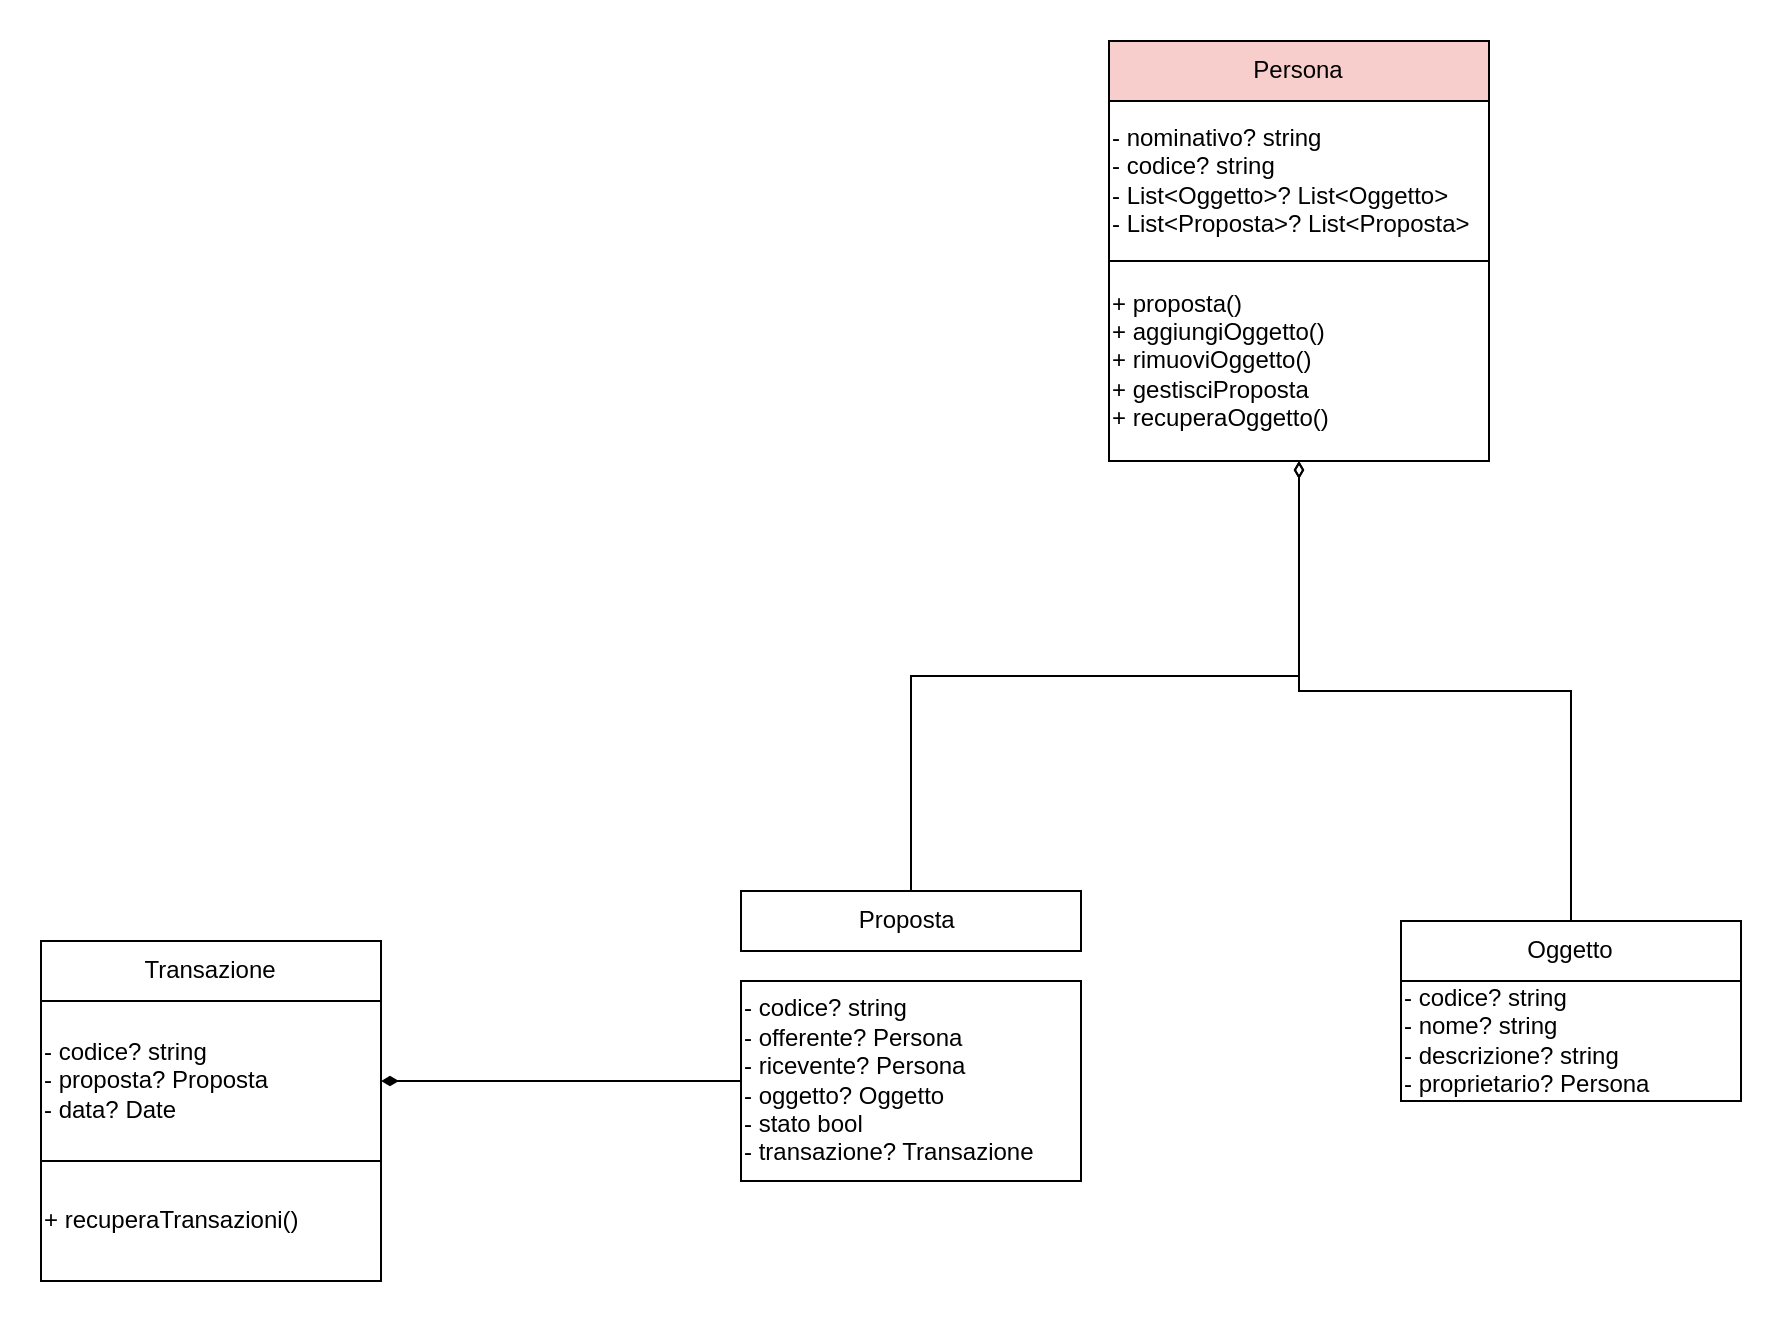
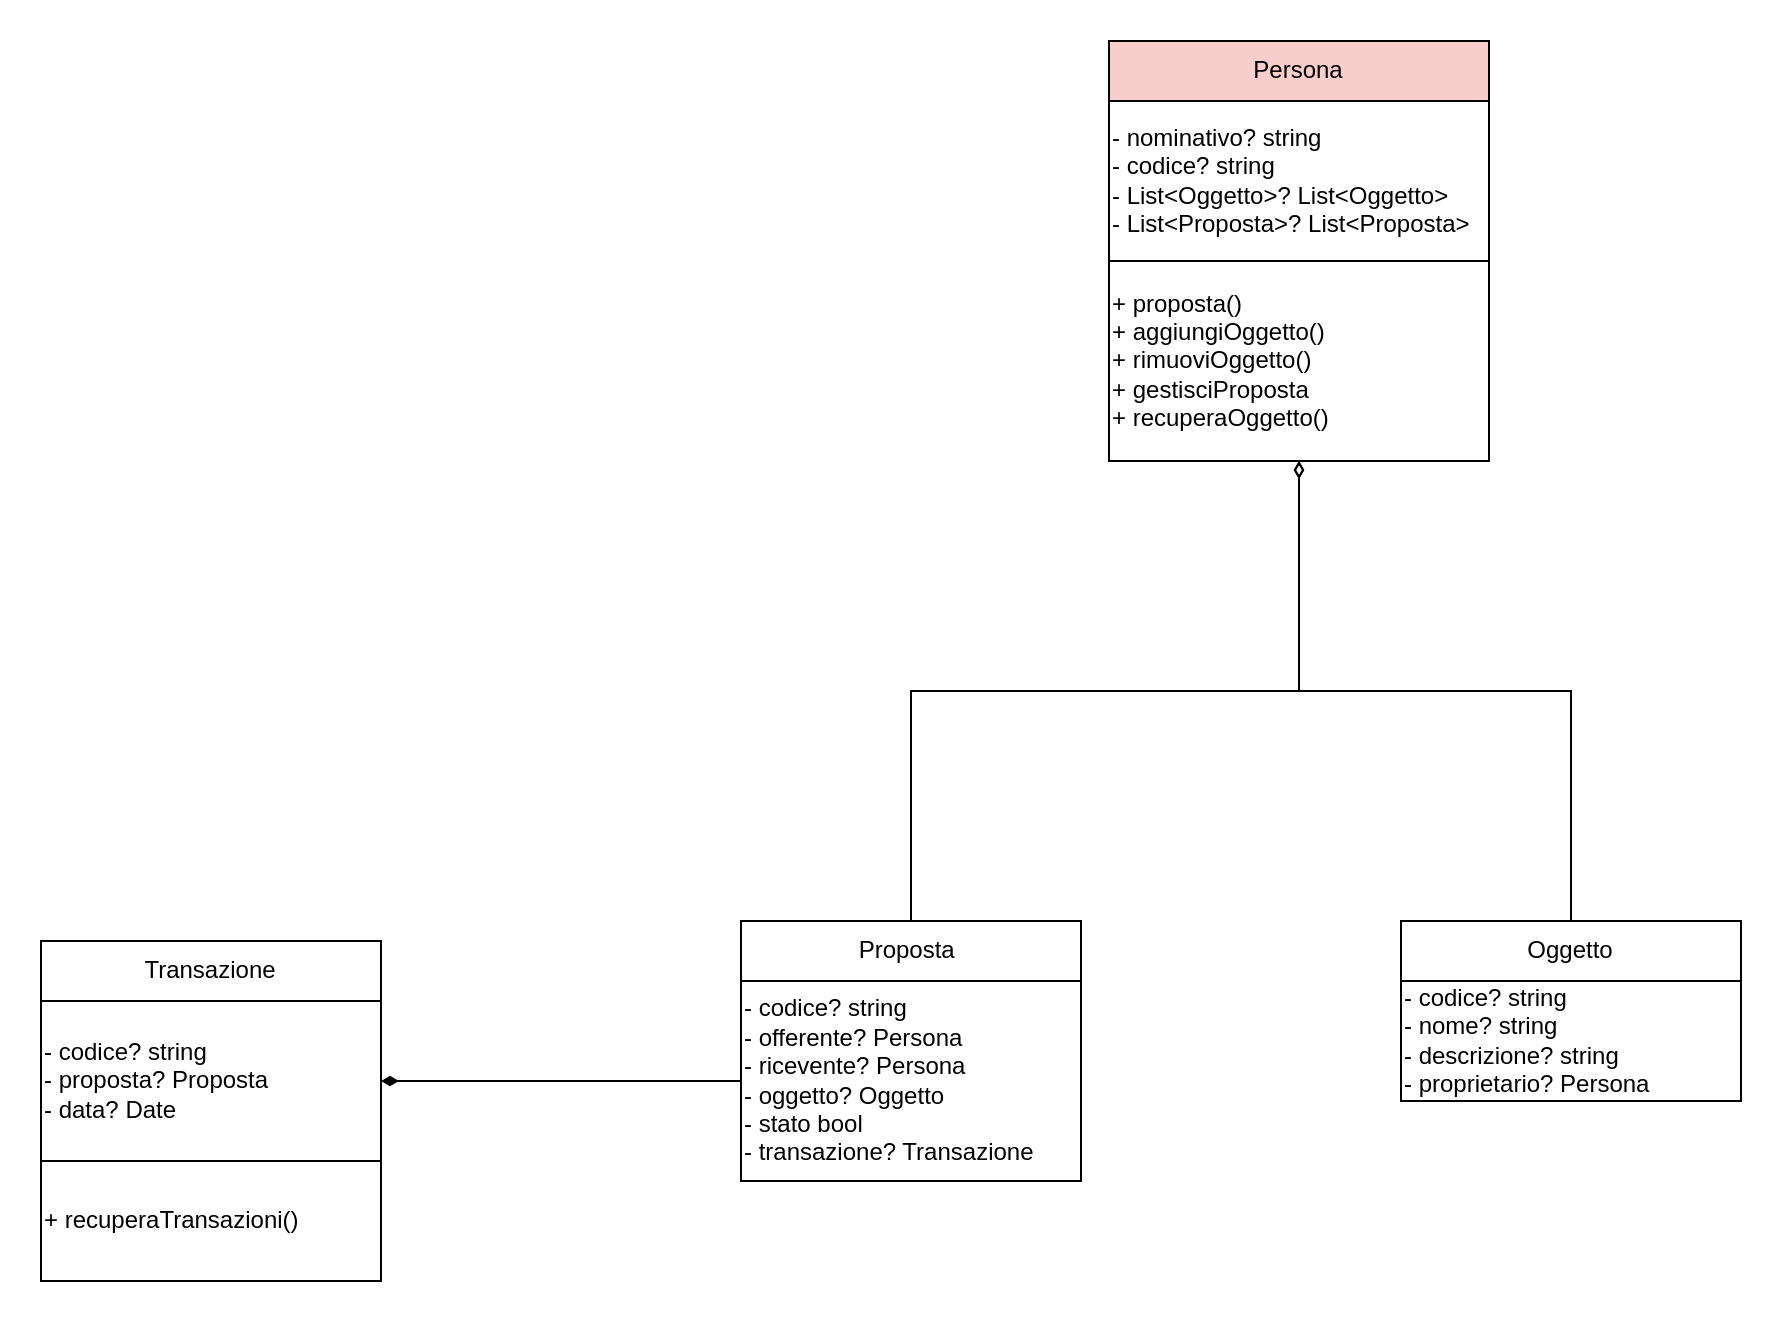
node "Proposta": moved (911, 921) -> (911, 951)
